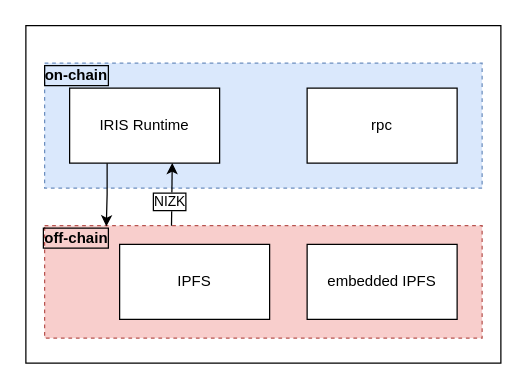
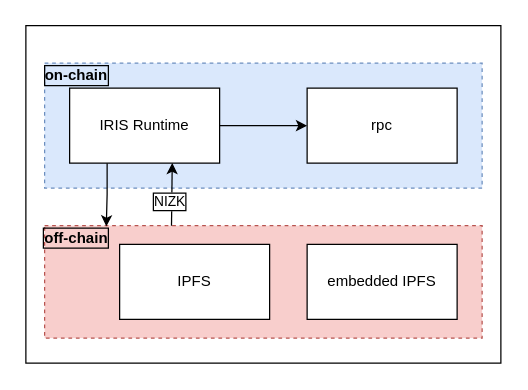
edge "IRIS Runtime" -> "rpc": added
